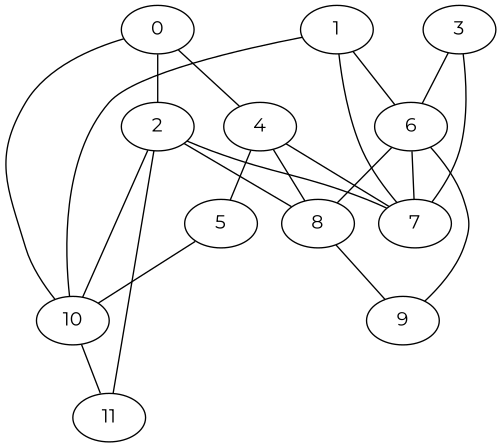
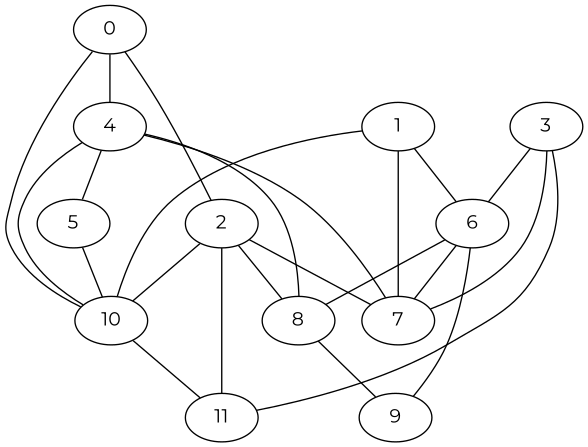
edge "4" -- "10": added
edge "3" -- "11": added
